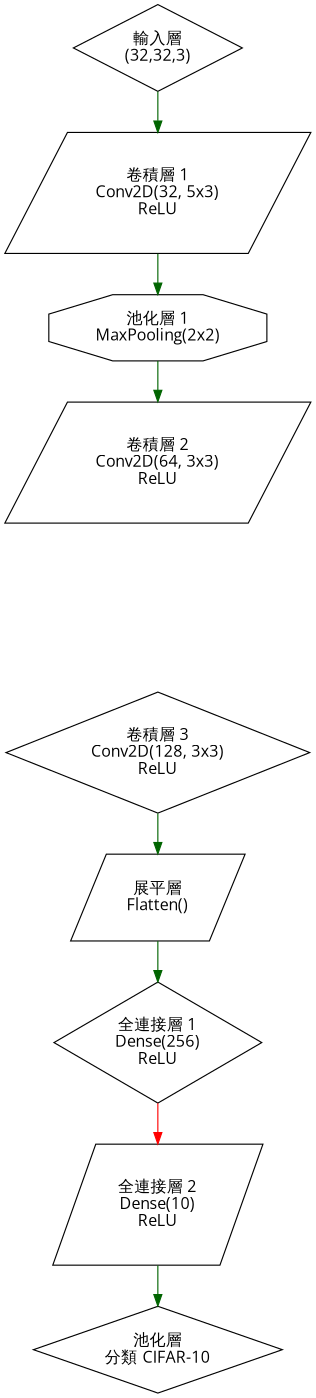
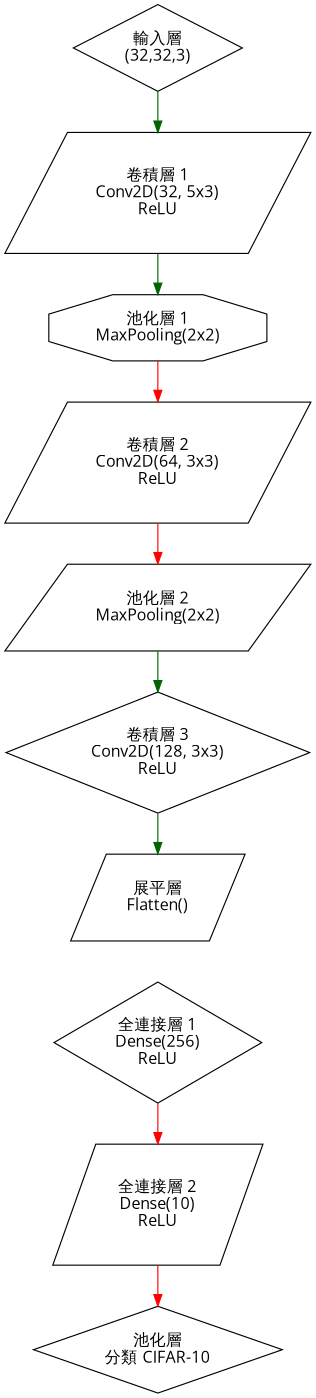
edge "池化層 1 MaxPooling(2x2)" -> "卷積層 2 Conv2D(64, 3x3) ReLU": color darkgreen -> red
node "池化層 2 MaxPooling(2x2)": added
edge "展平層 Flatten()" -> "全連接層 1 Dense(256) ReLU": removed
edge "全連接層 2 Dense(10) ReLU" -> "池化層 分類 CIFAR-10": color darkgreen -> red
